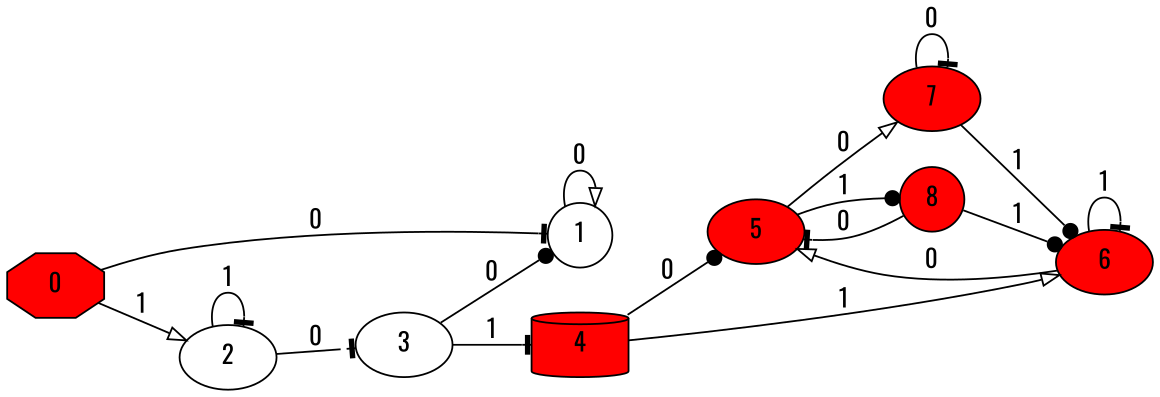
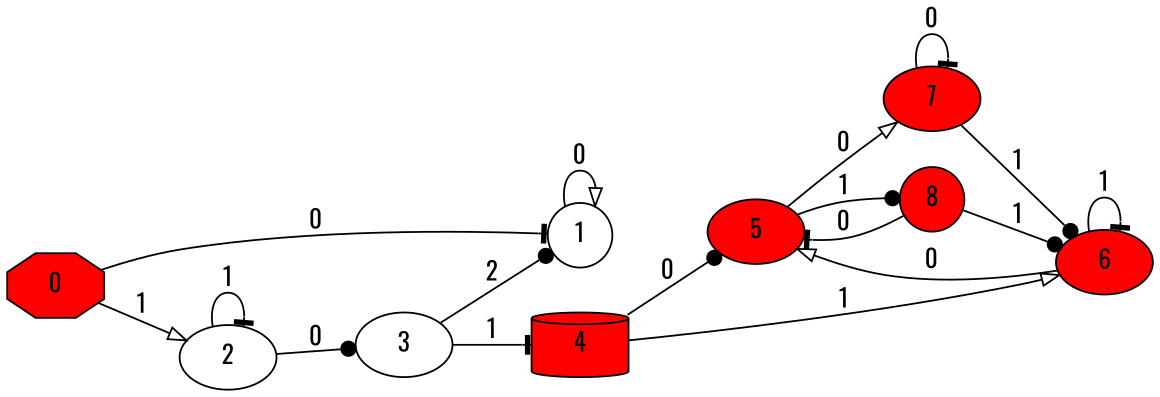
edge "3" -> "1": label "0" -> "2"
edge "2" -> "3": arrowhead tee -> dot
